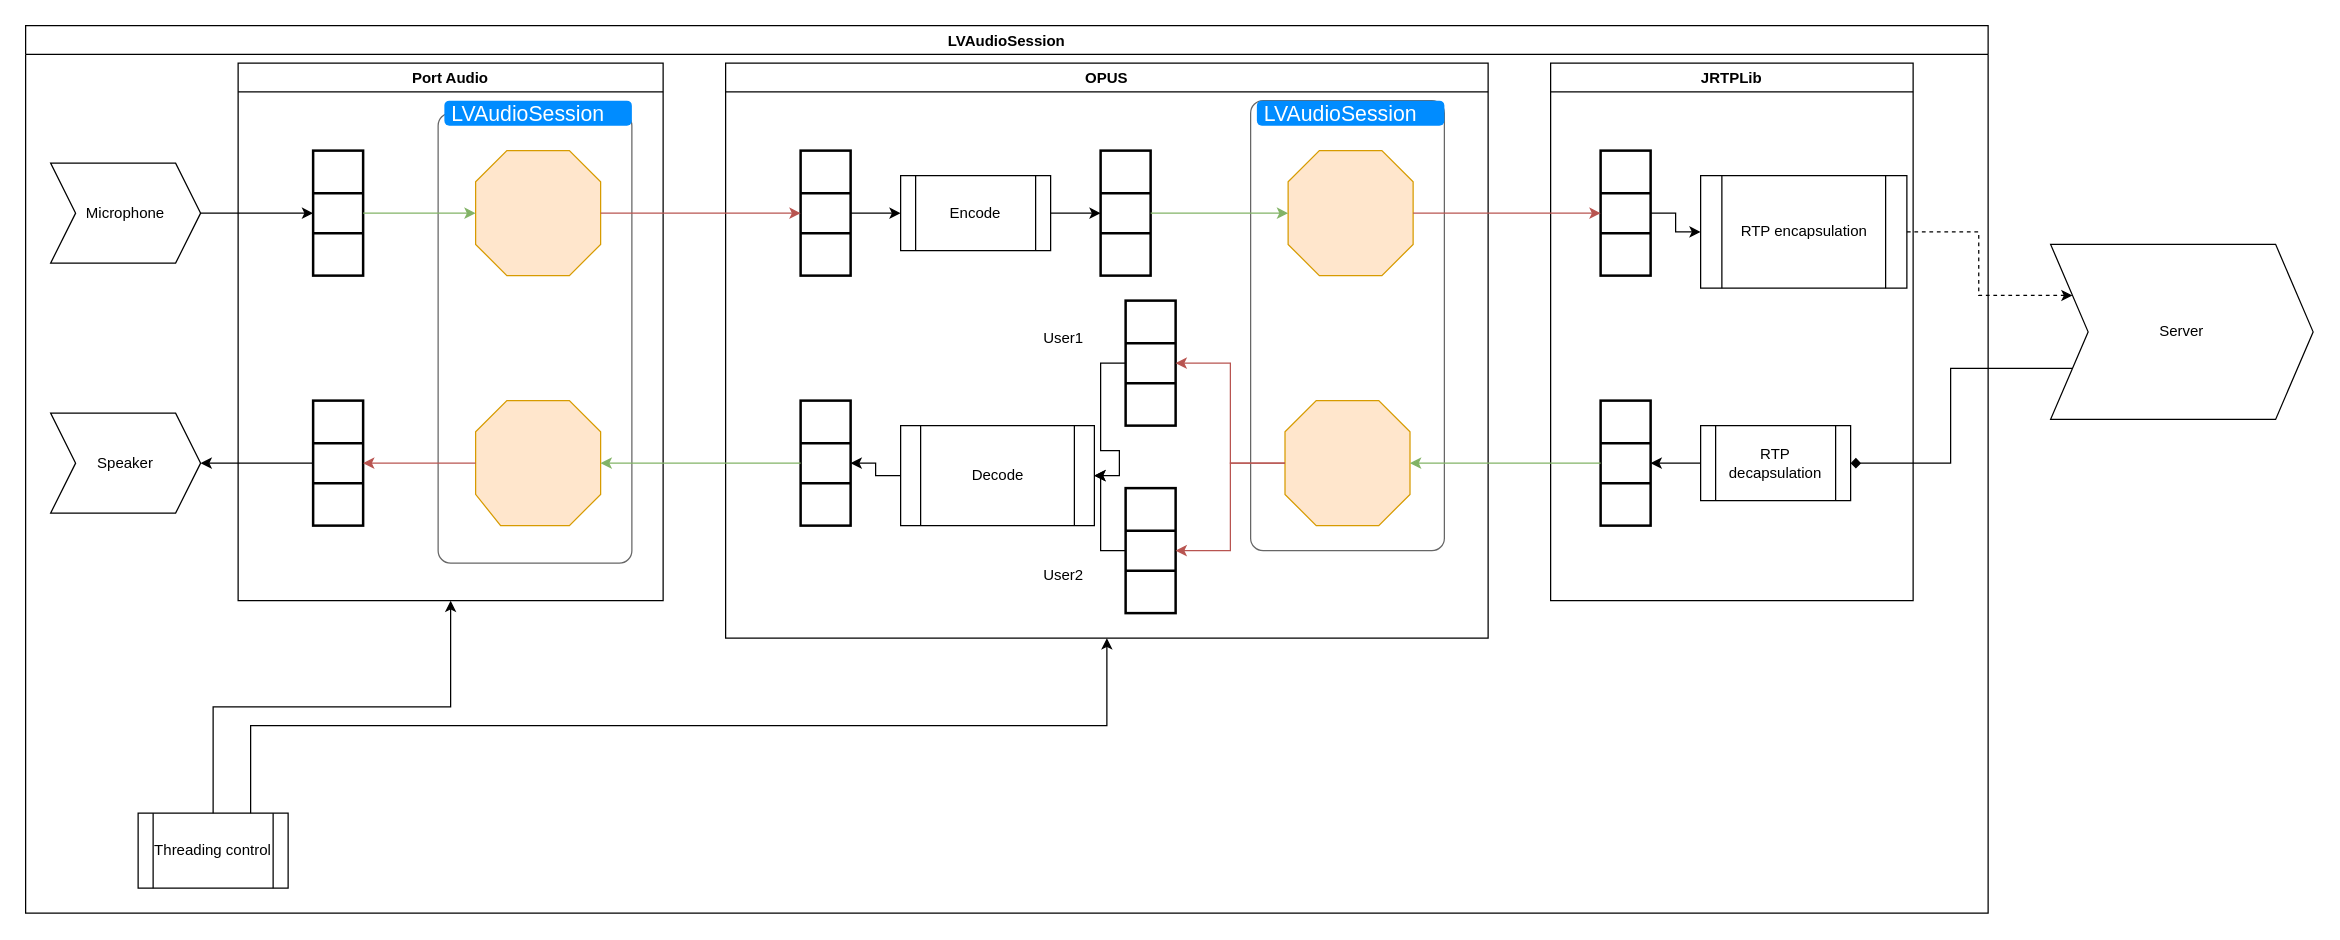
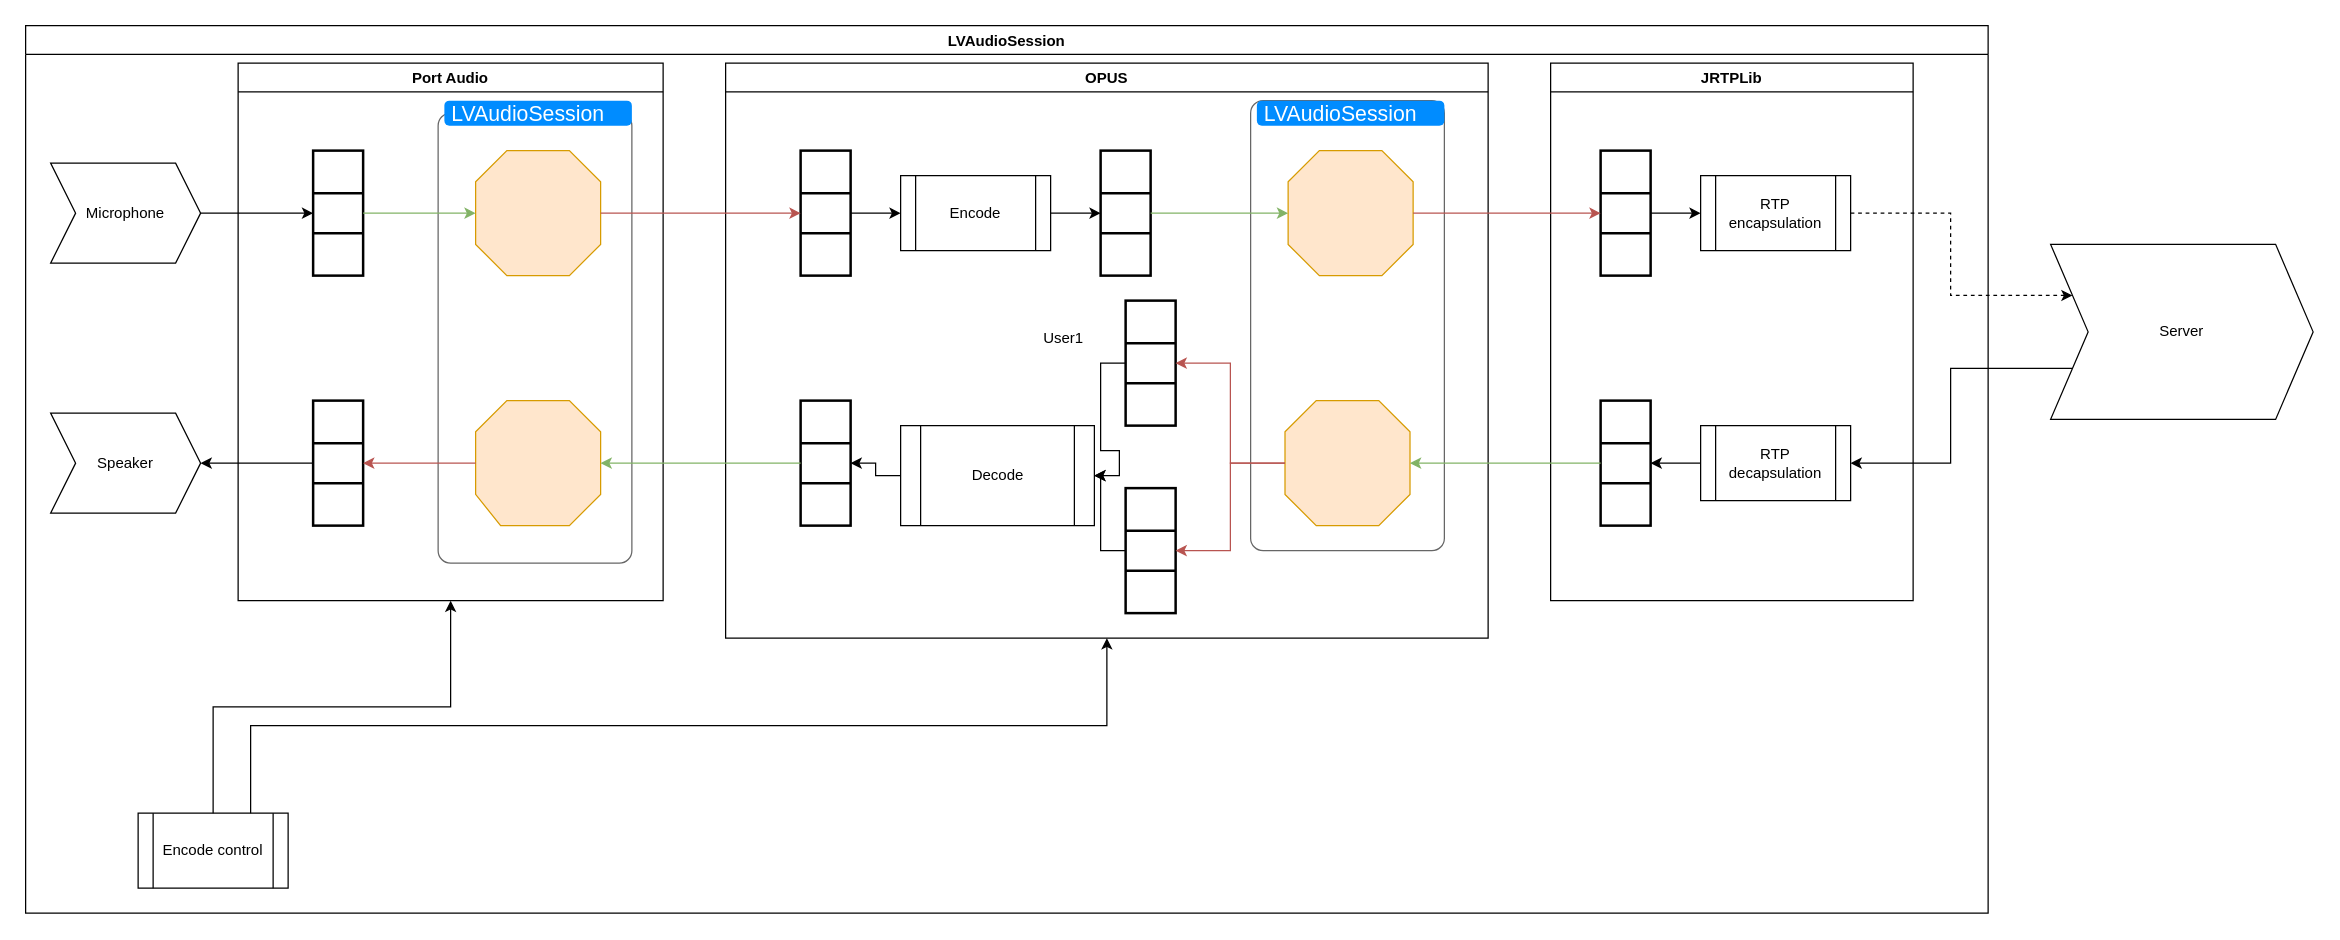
node "RTP encapsulation": size 206x113 -> 150x75
edge "Server" -> "RTP decapsulation": arrowhead diamond -> classic
node "User2": removed
node "Threading control": label "Threading control" -> "Encode control"
